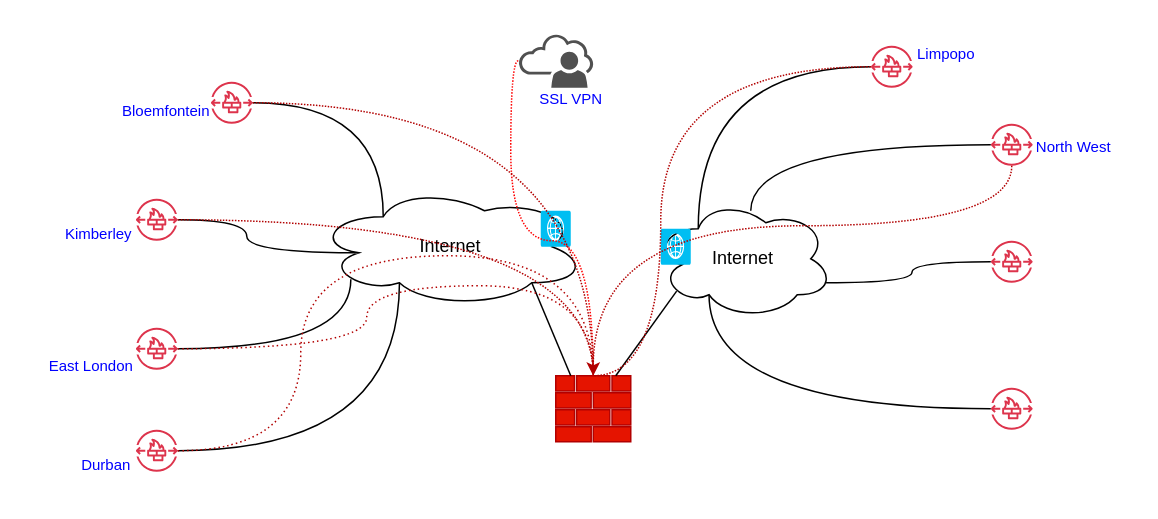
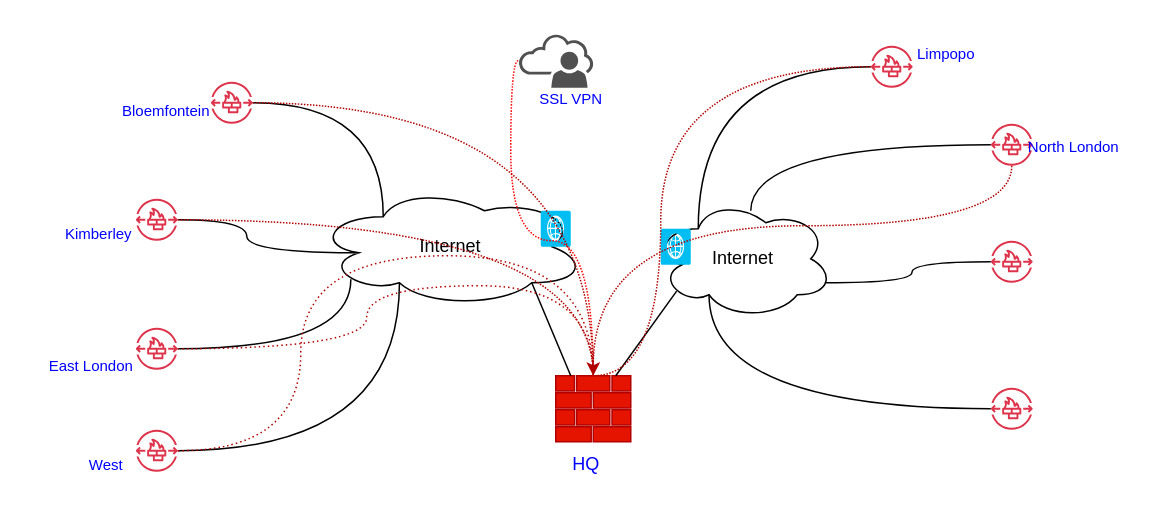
node "North West": label "North West" -> "North London"
node "Durban": label "Durban" -> "West"
node "HQ": added
